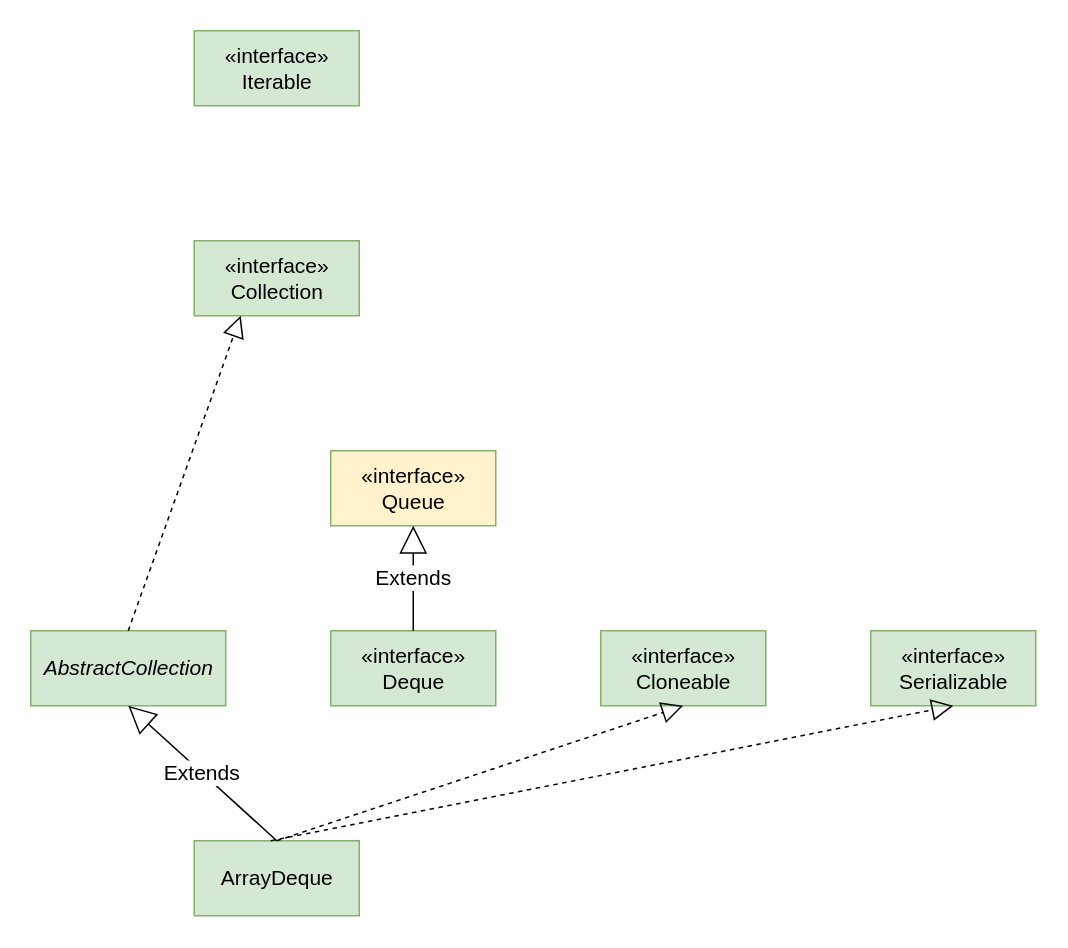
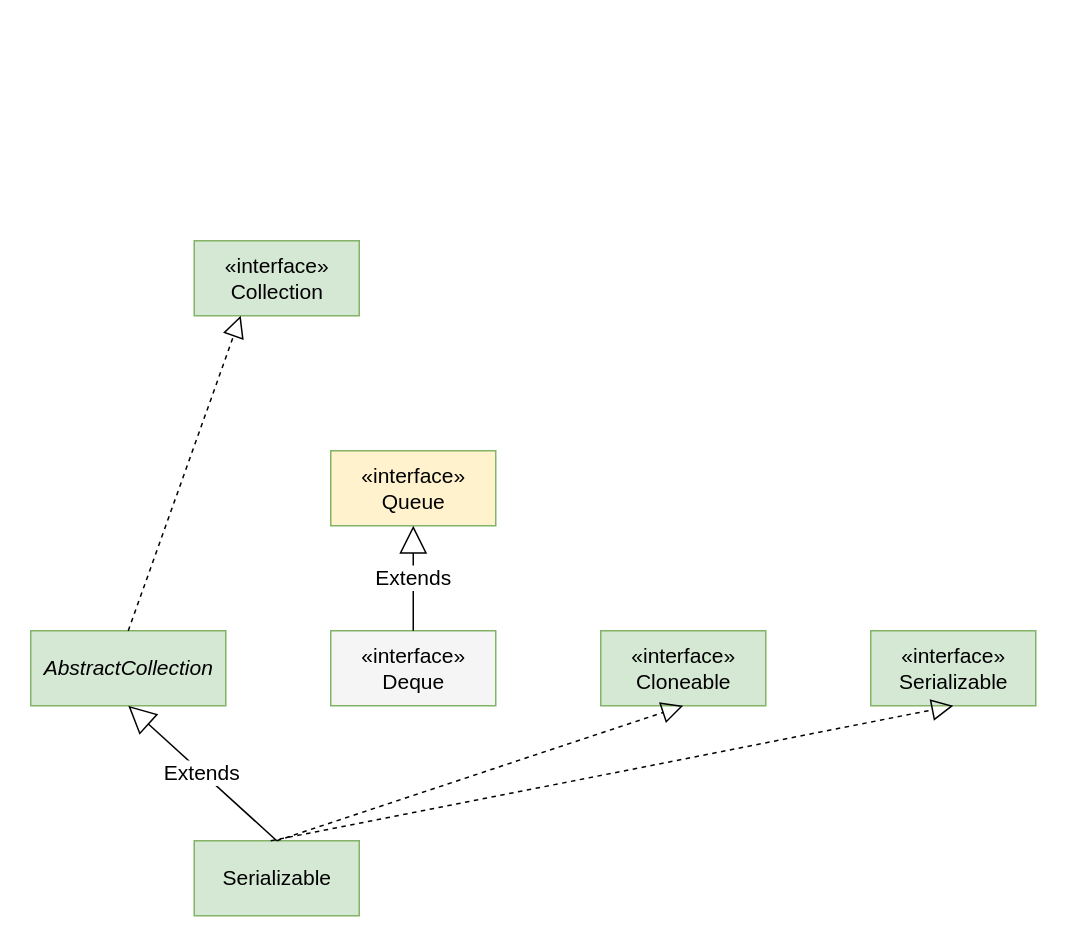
node "«interface»Iterable": removed
node "«interface»Deque": fillcolor #d5e8d4 -> #f5f5f5
node "ArrayDeque": label "ArrayDeque" -> "Serializable"
